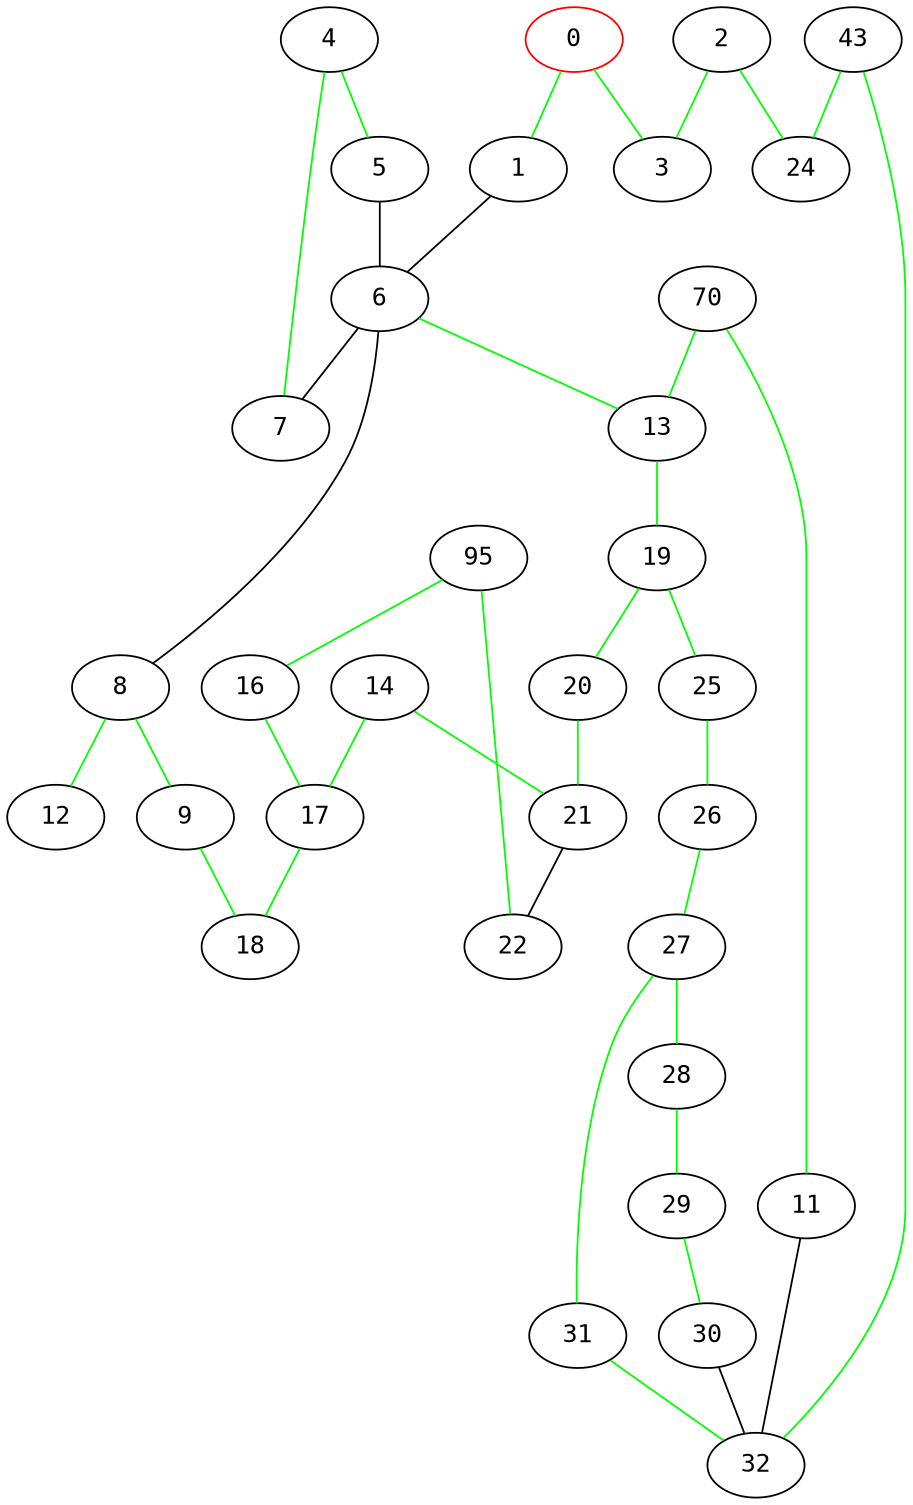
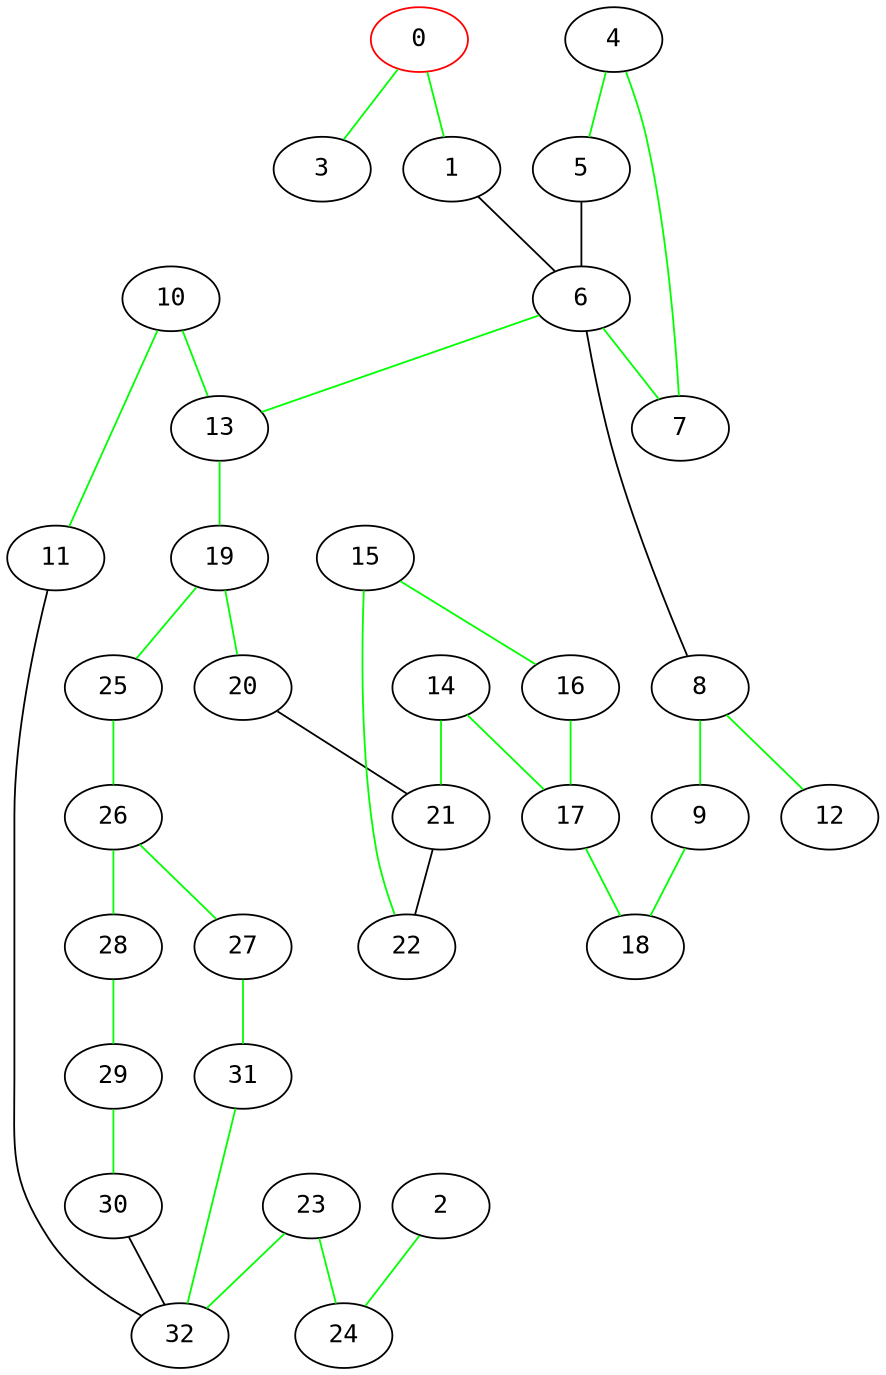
node "43": label "43" -> "23"
edge "2" -- "3": removed
node "70": label "70" -> "10"
edge "6" -- "7": color black -> green
node "95": label "95" -> "15"
edge "20" -- "21": color green -> black
edge "27" -- "28": now "26" -- "28"
